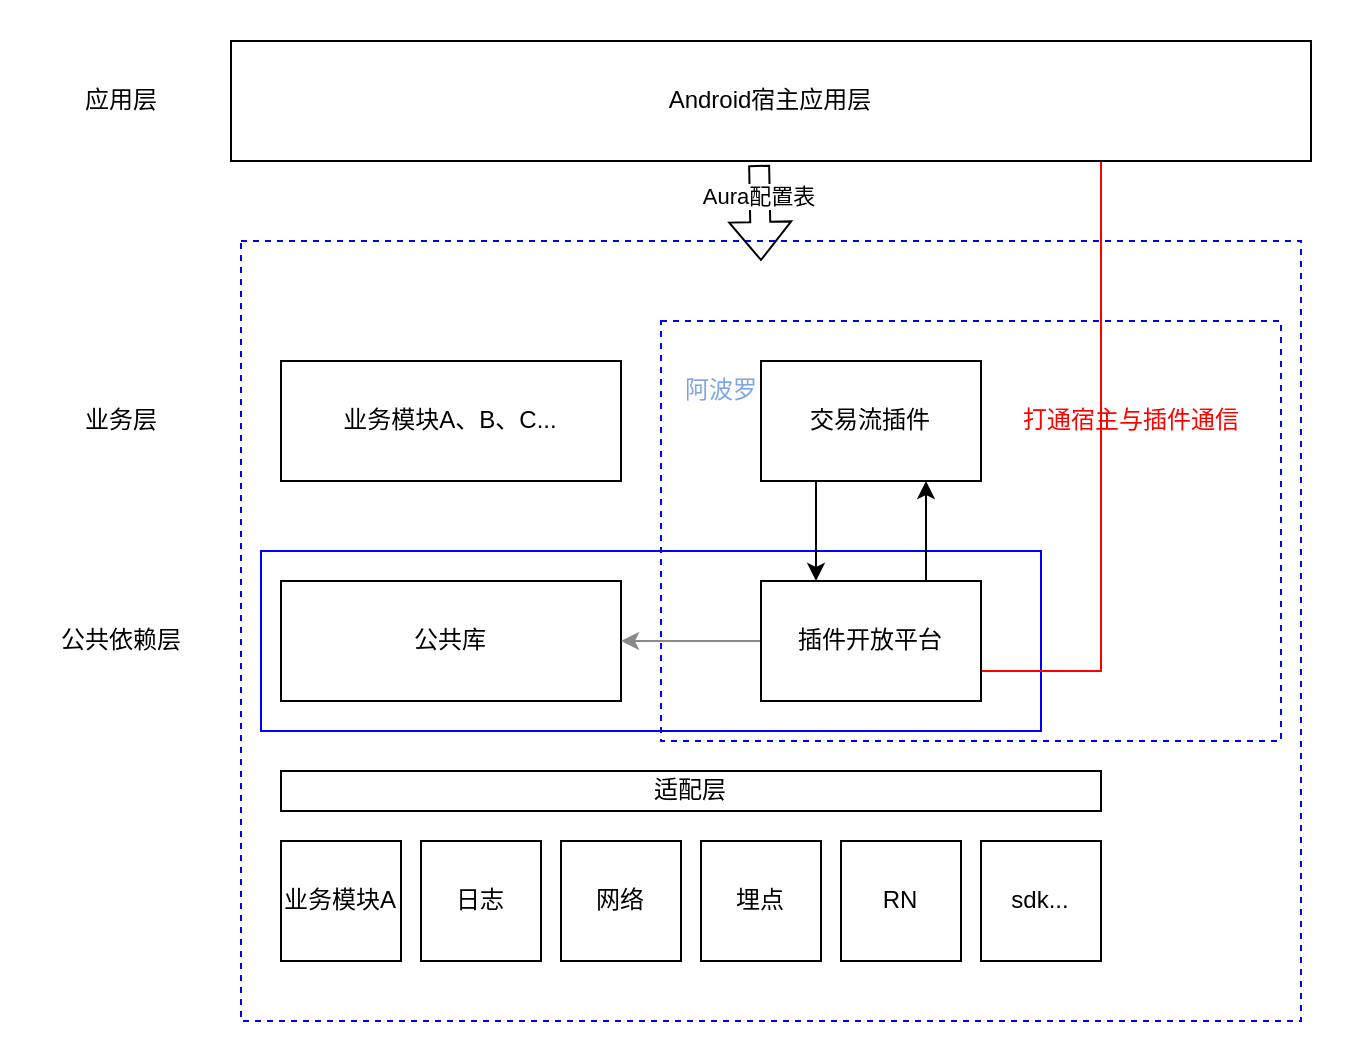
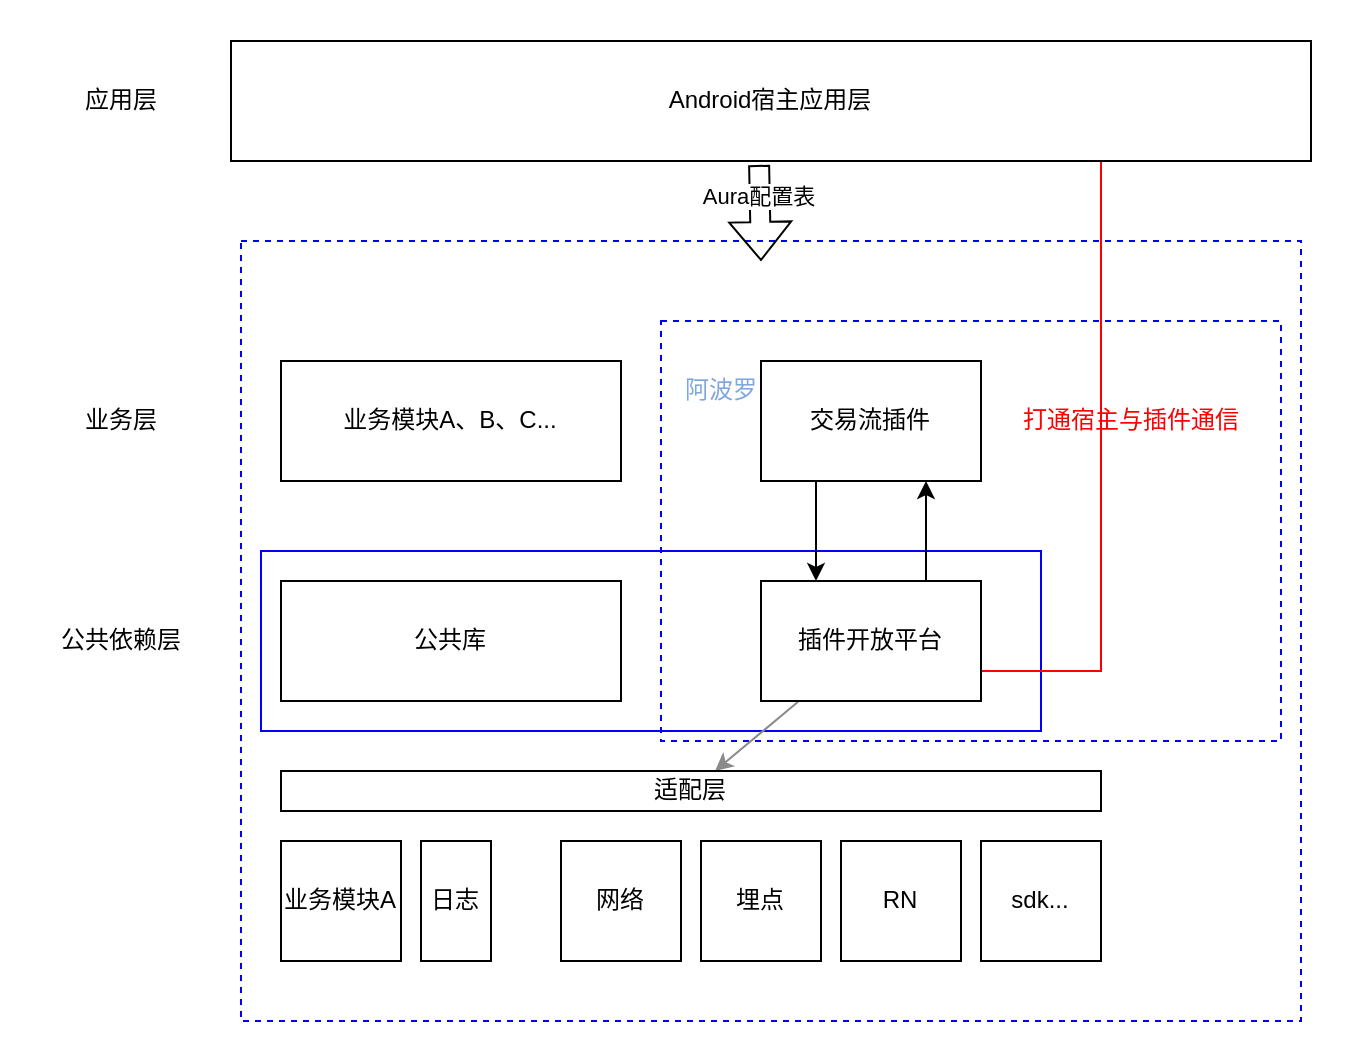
edge "插件开放平台" -> "公共库": now "插件开放平台" -> "适配层"
node "日志": size 120x120 -> 70x120
